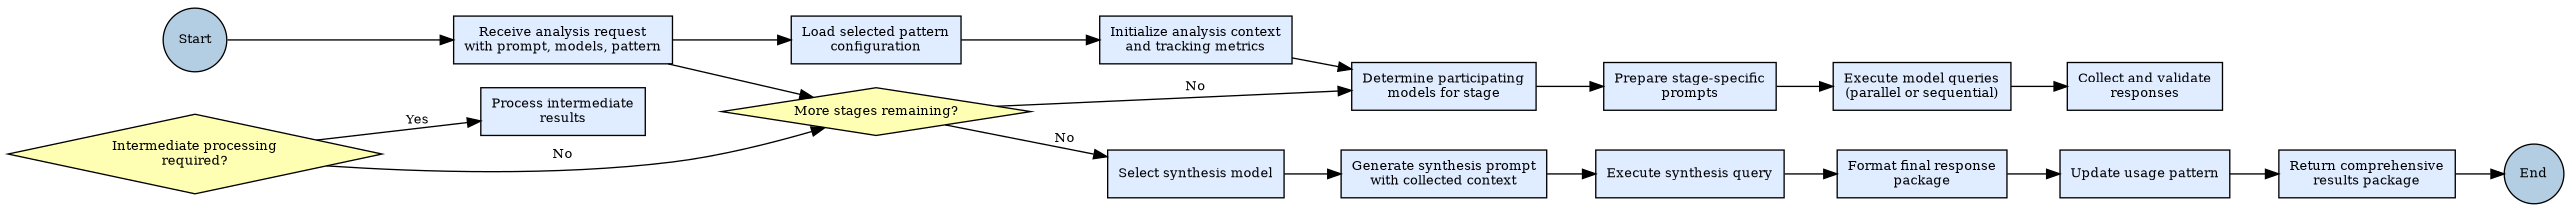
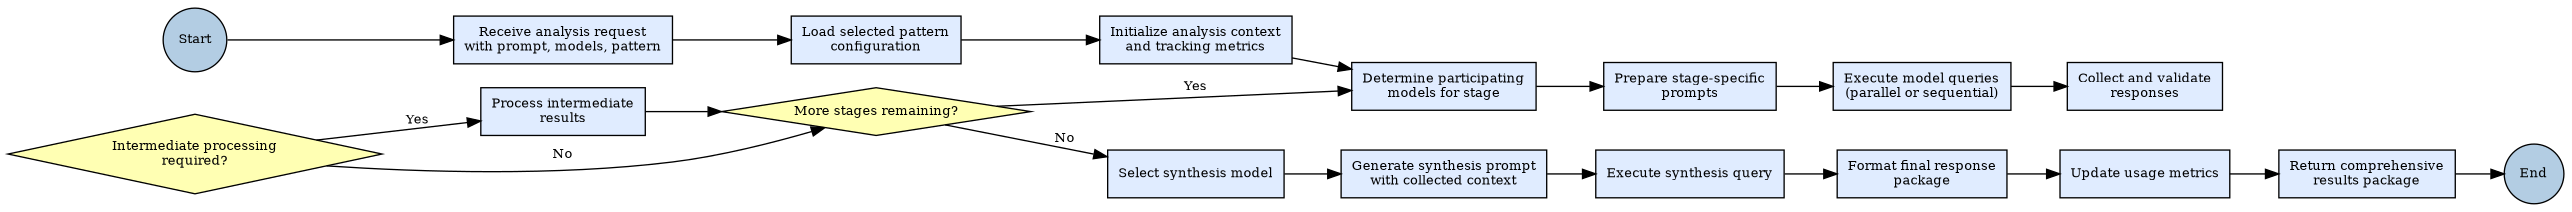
edge "Receive analysis request with prompt, models, pattern" -> "More stages remaining?": now "Process intermediate results" -> "More stages remaining?"
edge "More stages remaining?" -> "Determine participating models for stage": label "No" -> "Yes"
node "Update usage pattern": label "Update usage pattern" -> "Update usage metrics"
